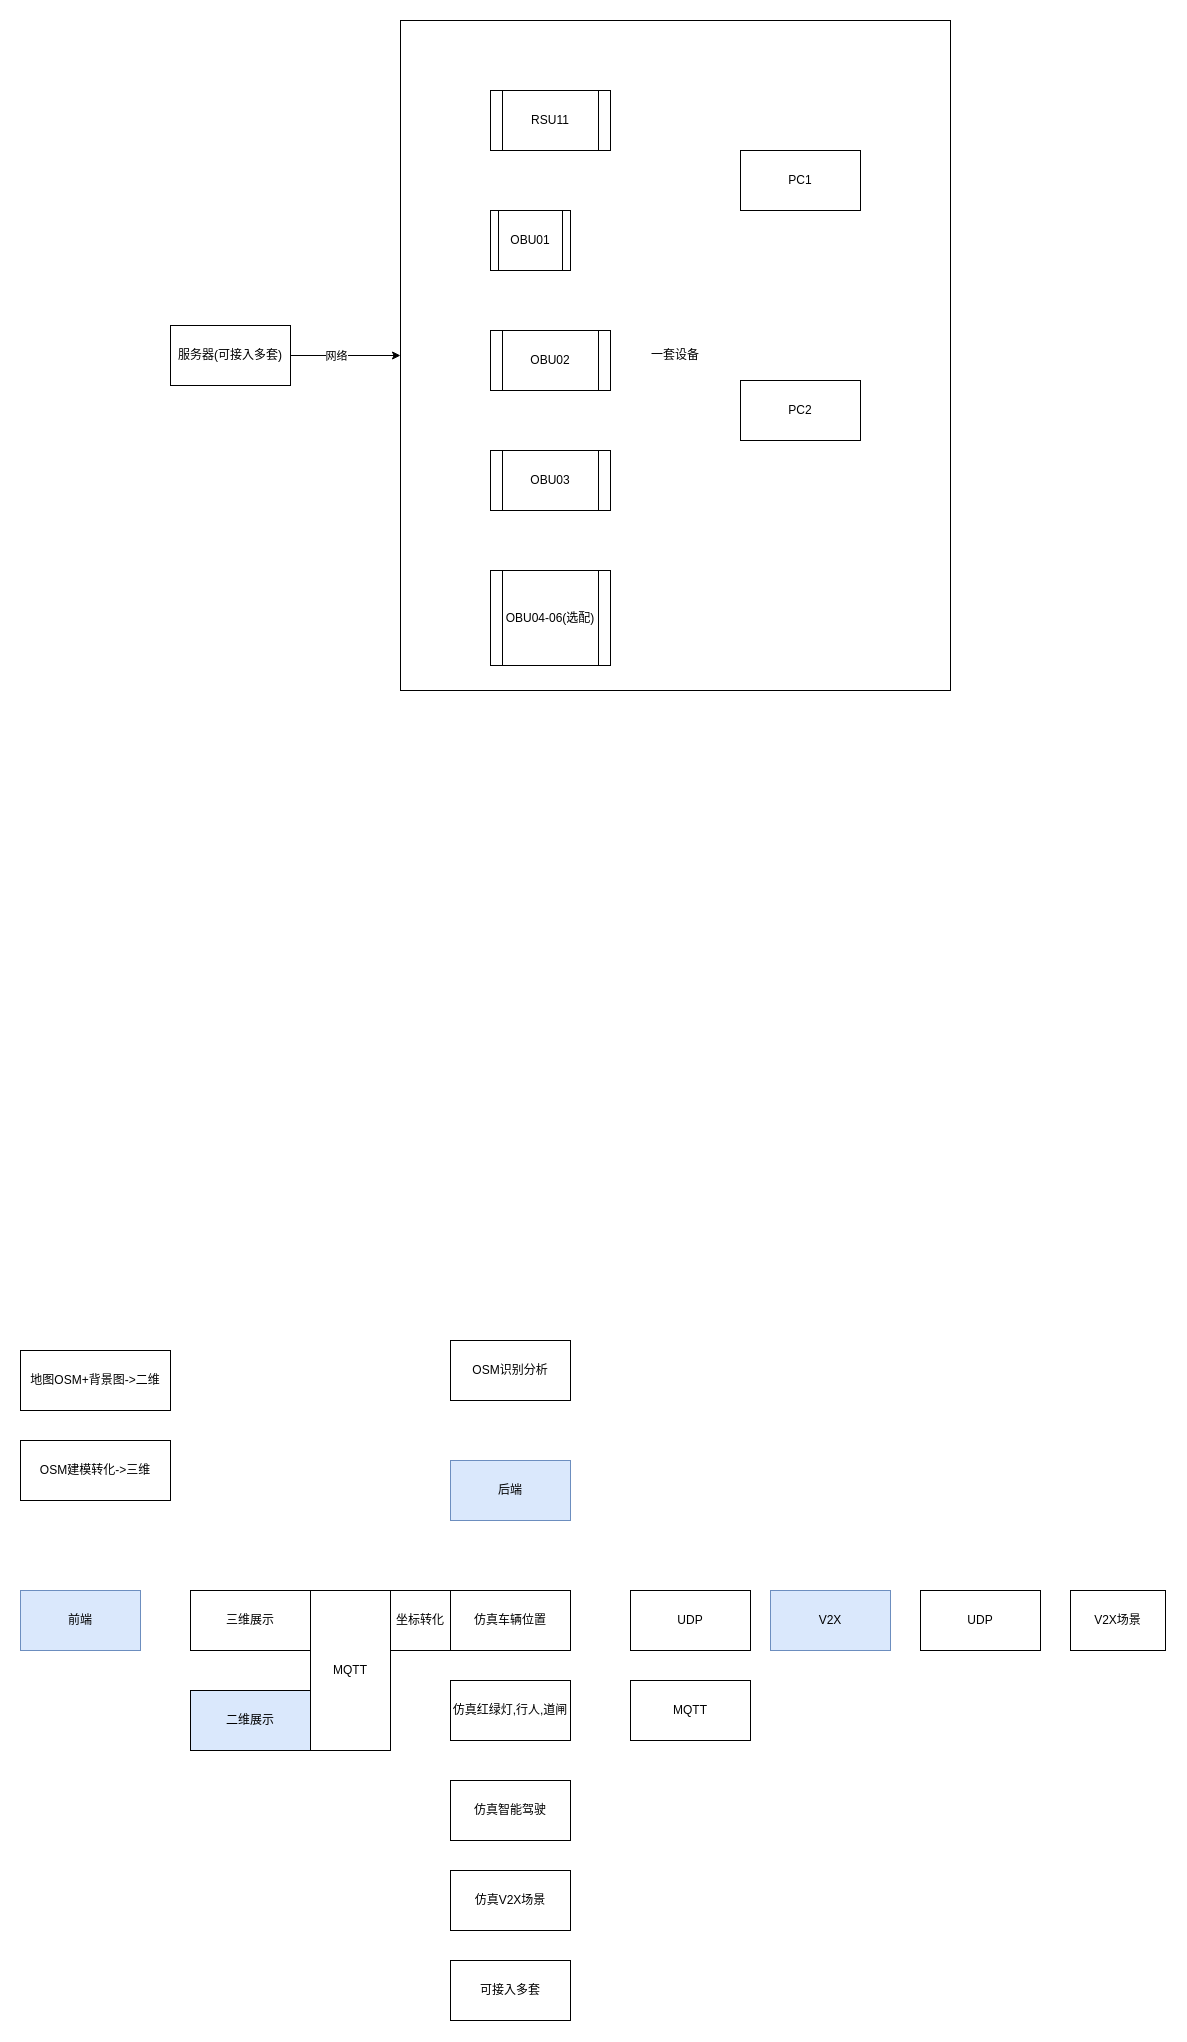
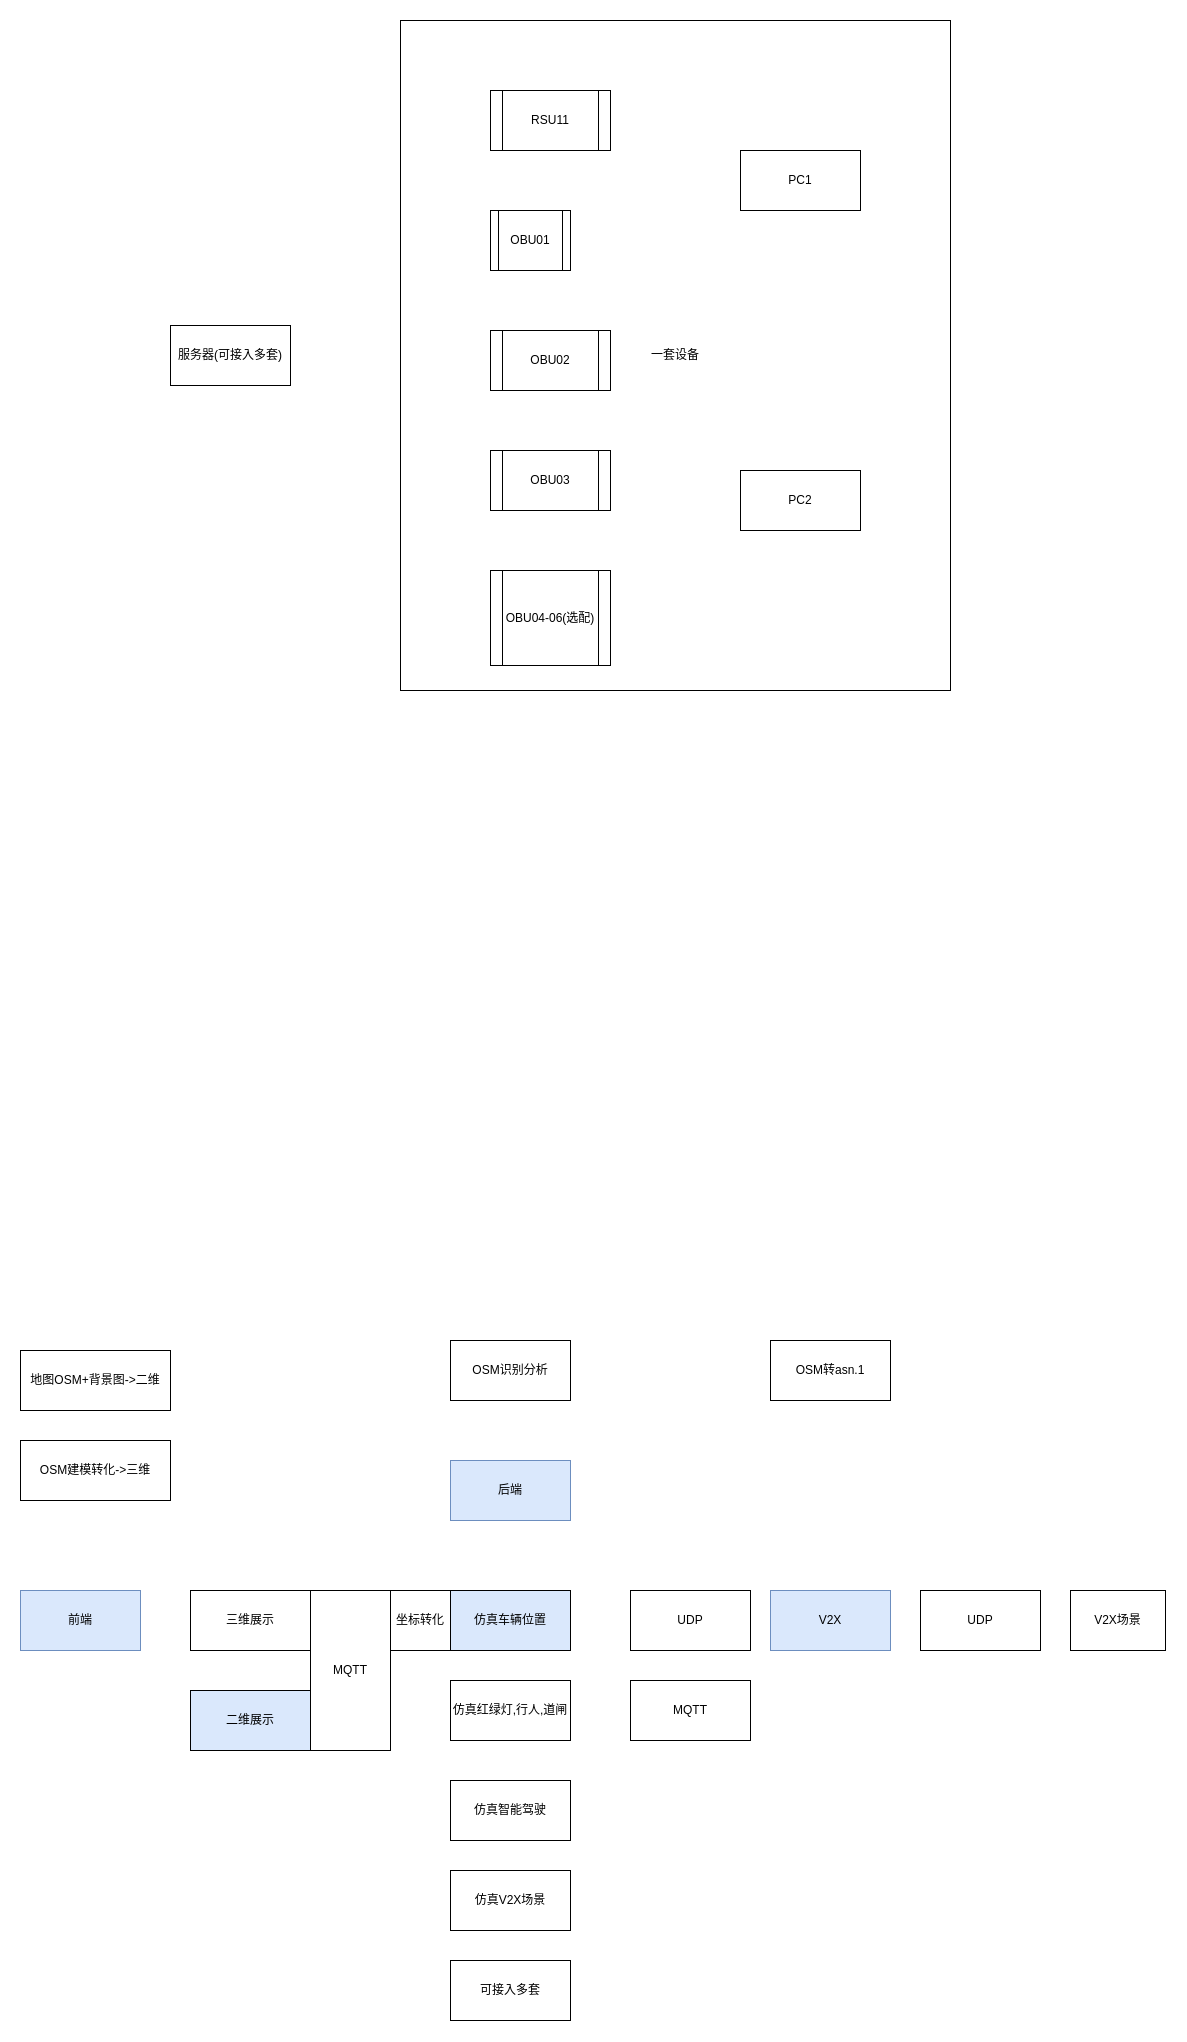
edge "服务器(可接入多套)" -> "一套设备": removed, label "网络"
node "PC2": moved (801, 411) -> (801, 501)
node "OSM转asn.1": added
node "仿真车辆位置": fillcolor #ffffff -> #dae8fc
